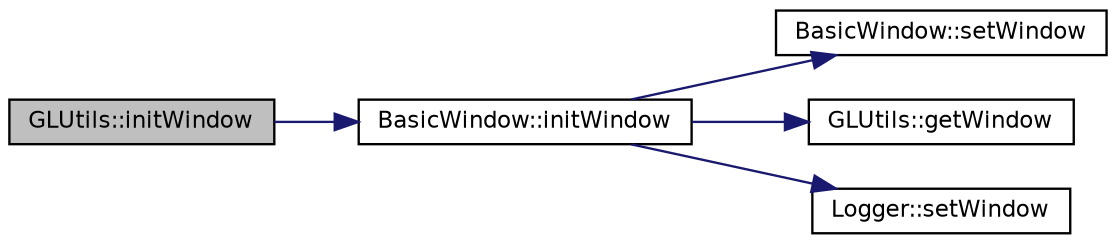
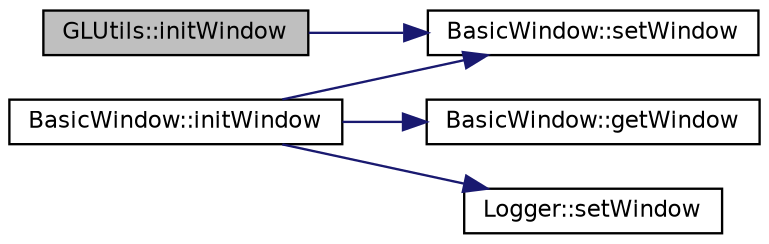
edge "GLUtils::initWindow" -> "BasicWindow::initWindow": now "GLUtils::initWindow" -> "BasicWindow::setWindow"
node "GLUtils::getWindow": label "GLUtils::getWindow" -> "BasicWindow::getWindow"
